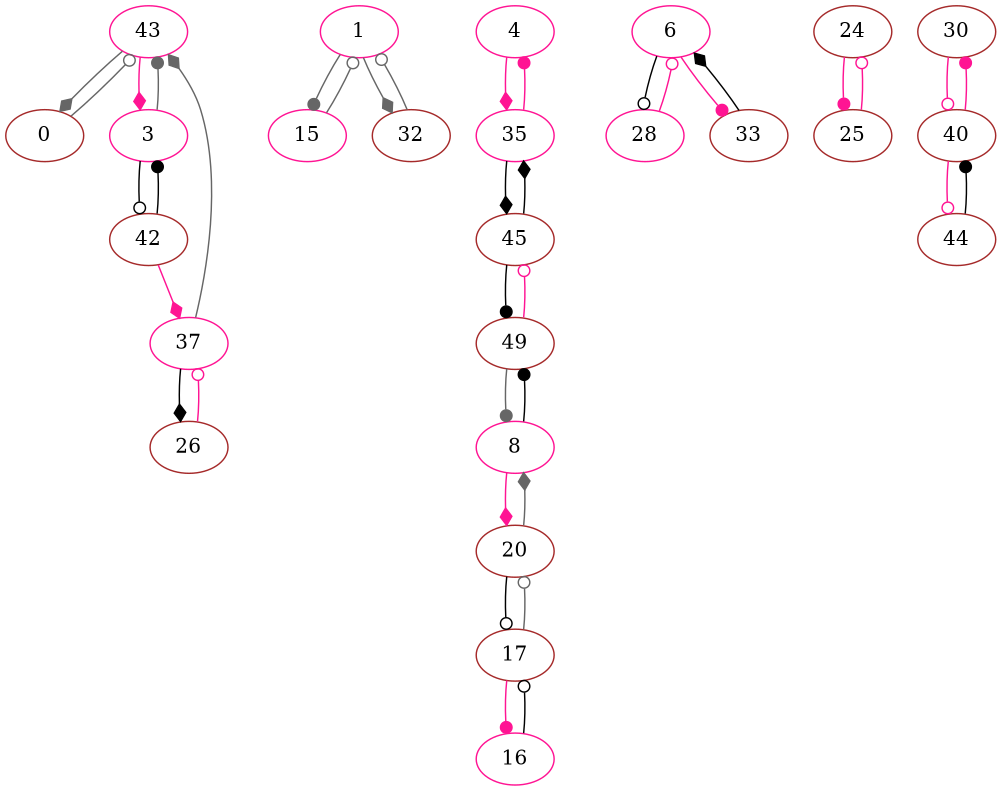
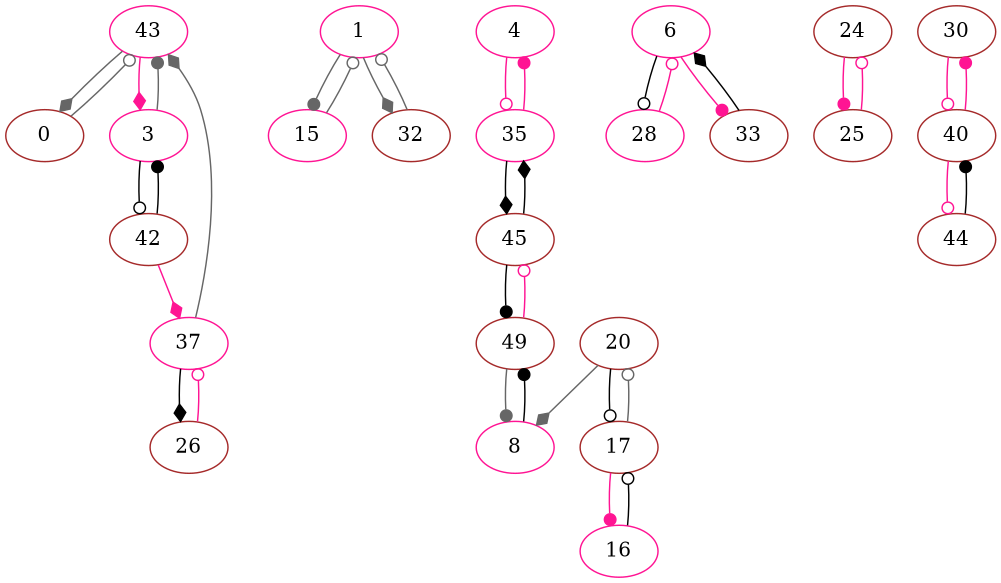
edge "4" -> "35": arrowhead diamond -> odot
edge "8" -> "20": removed
